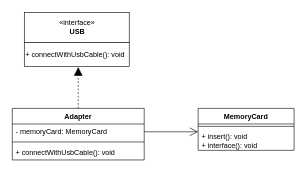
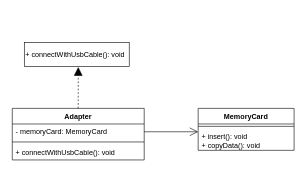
node "«interface» USB": removed
node "+ insert(): void + interface(): void": label "+ insert(): void + interface(): void" -> "+ insert(): void + copyData(): void"
